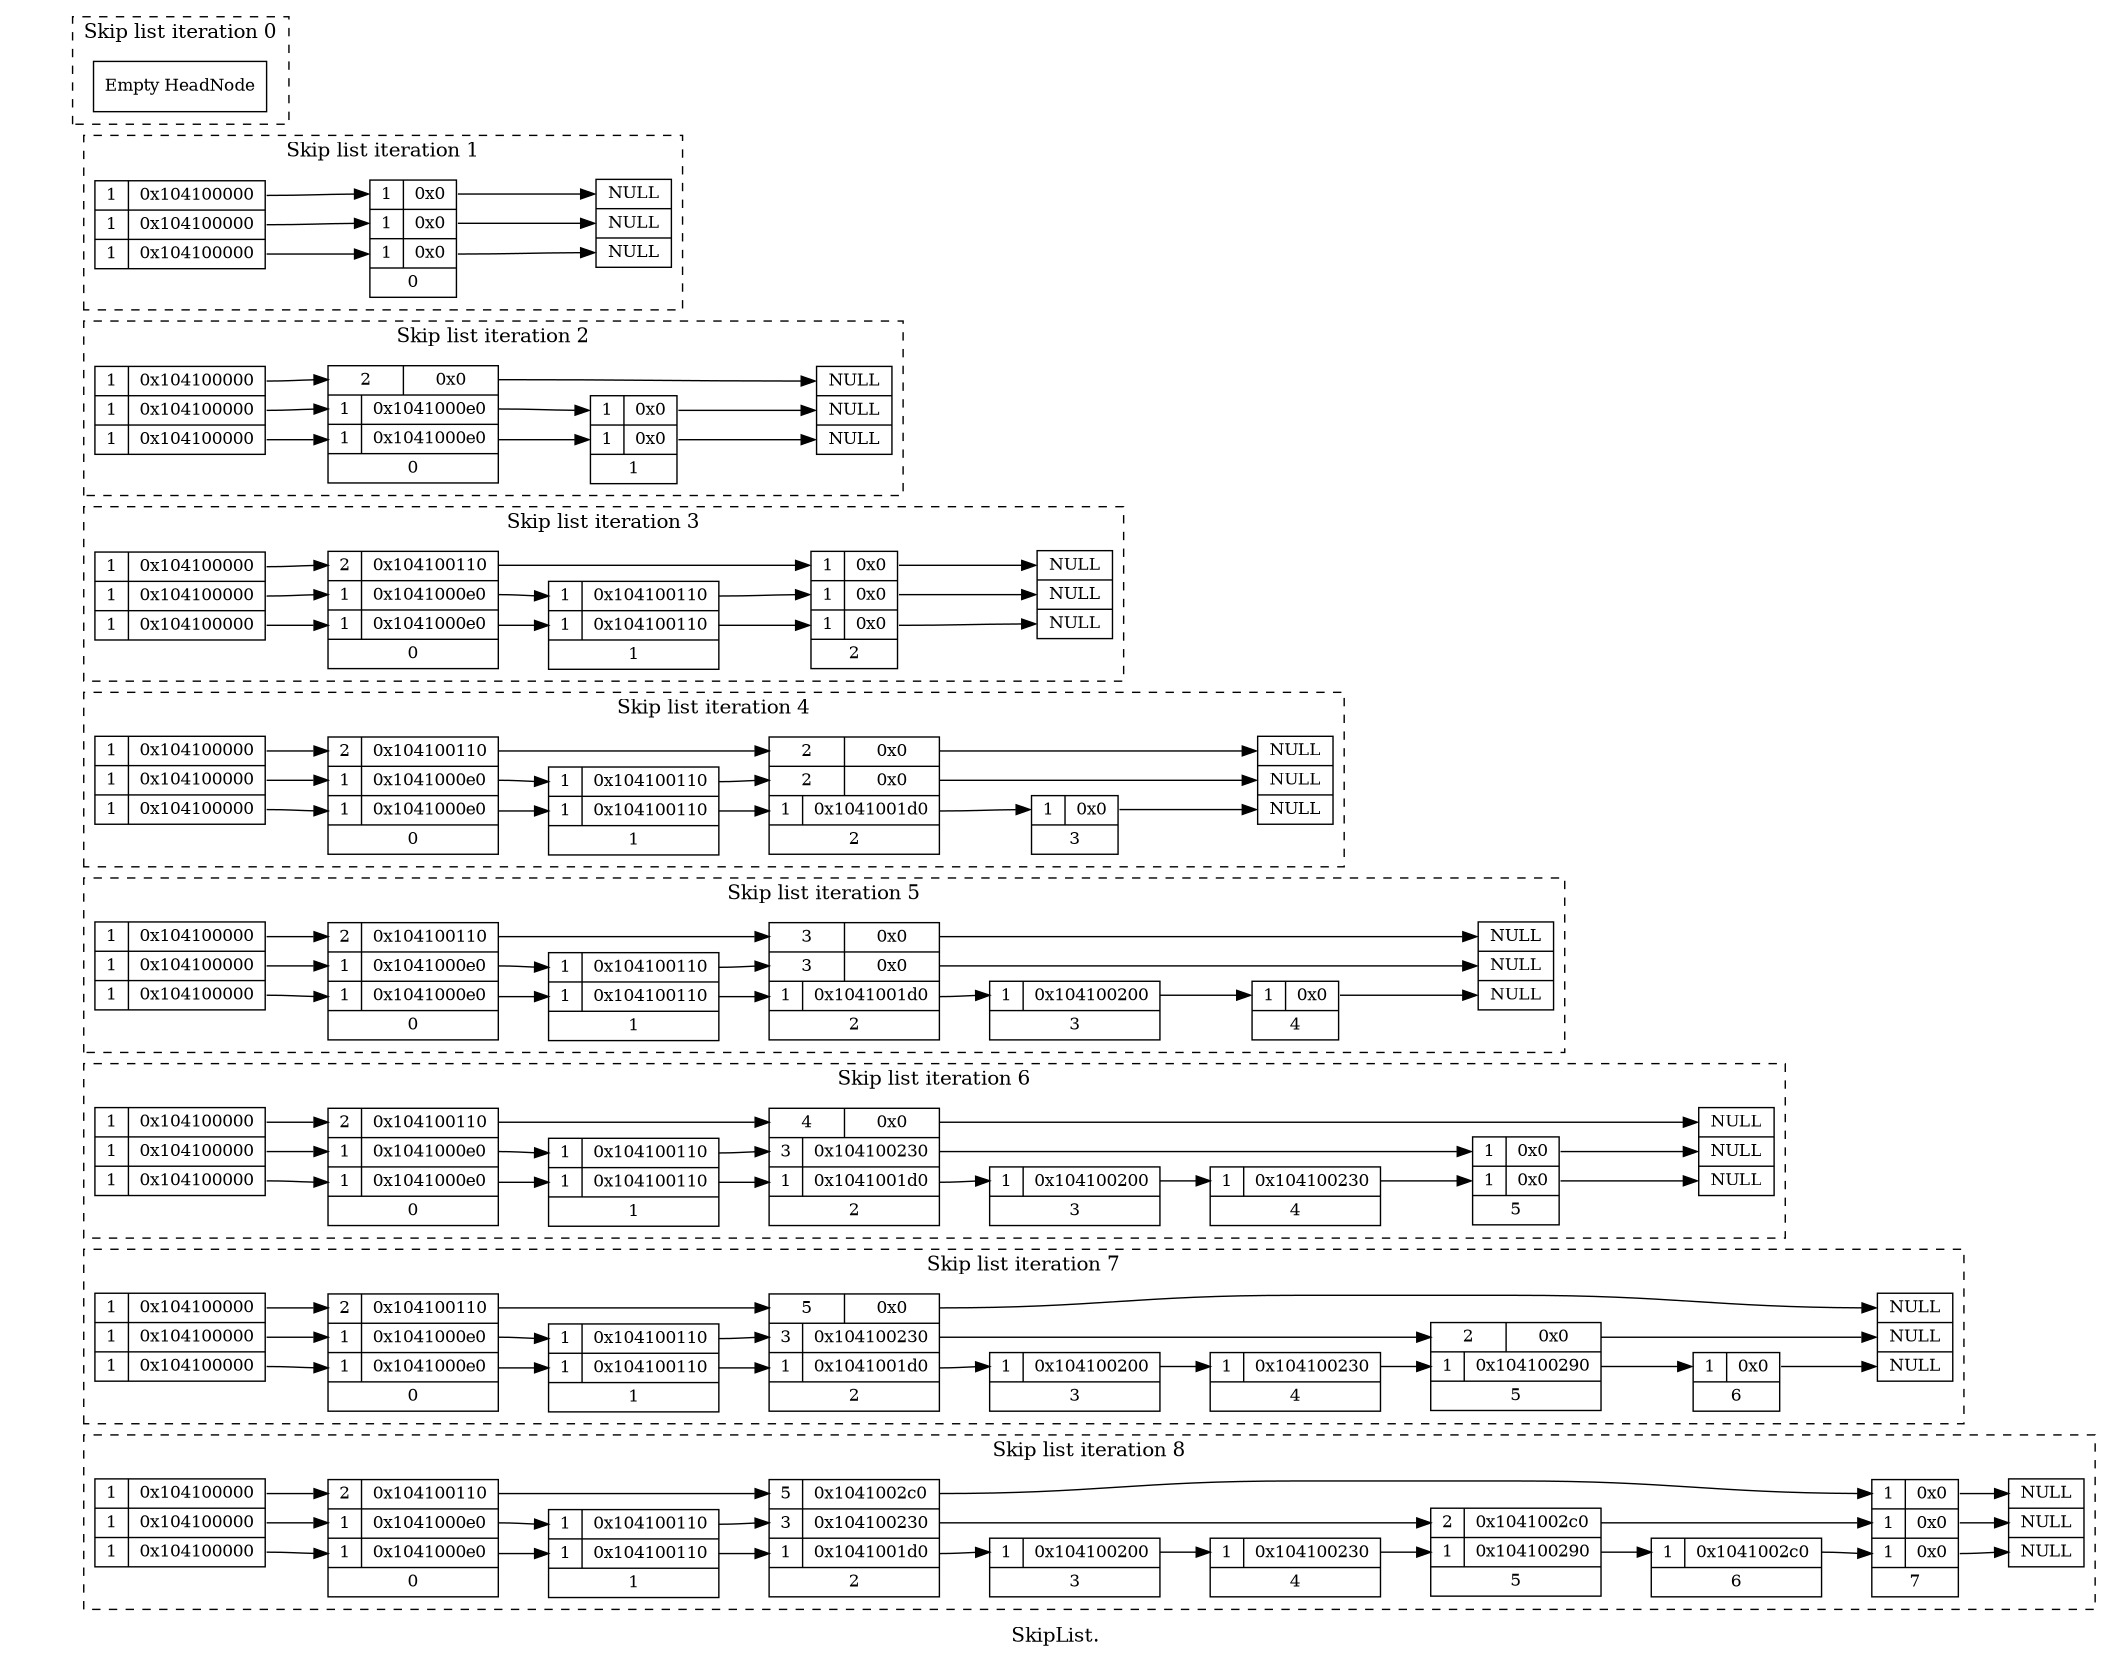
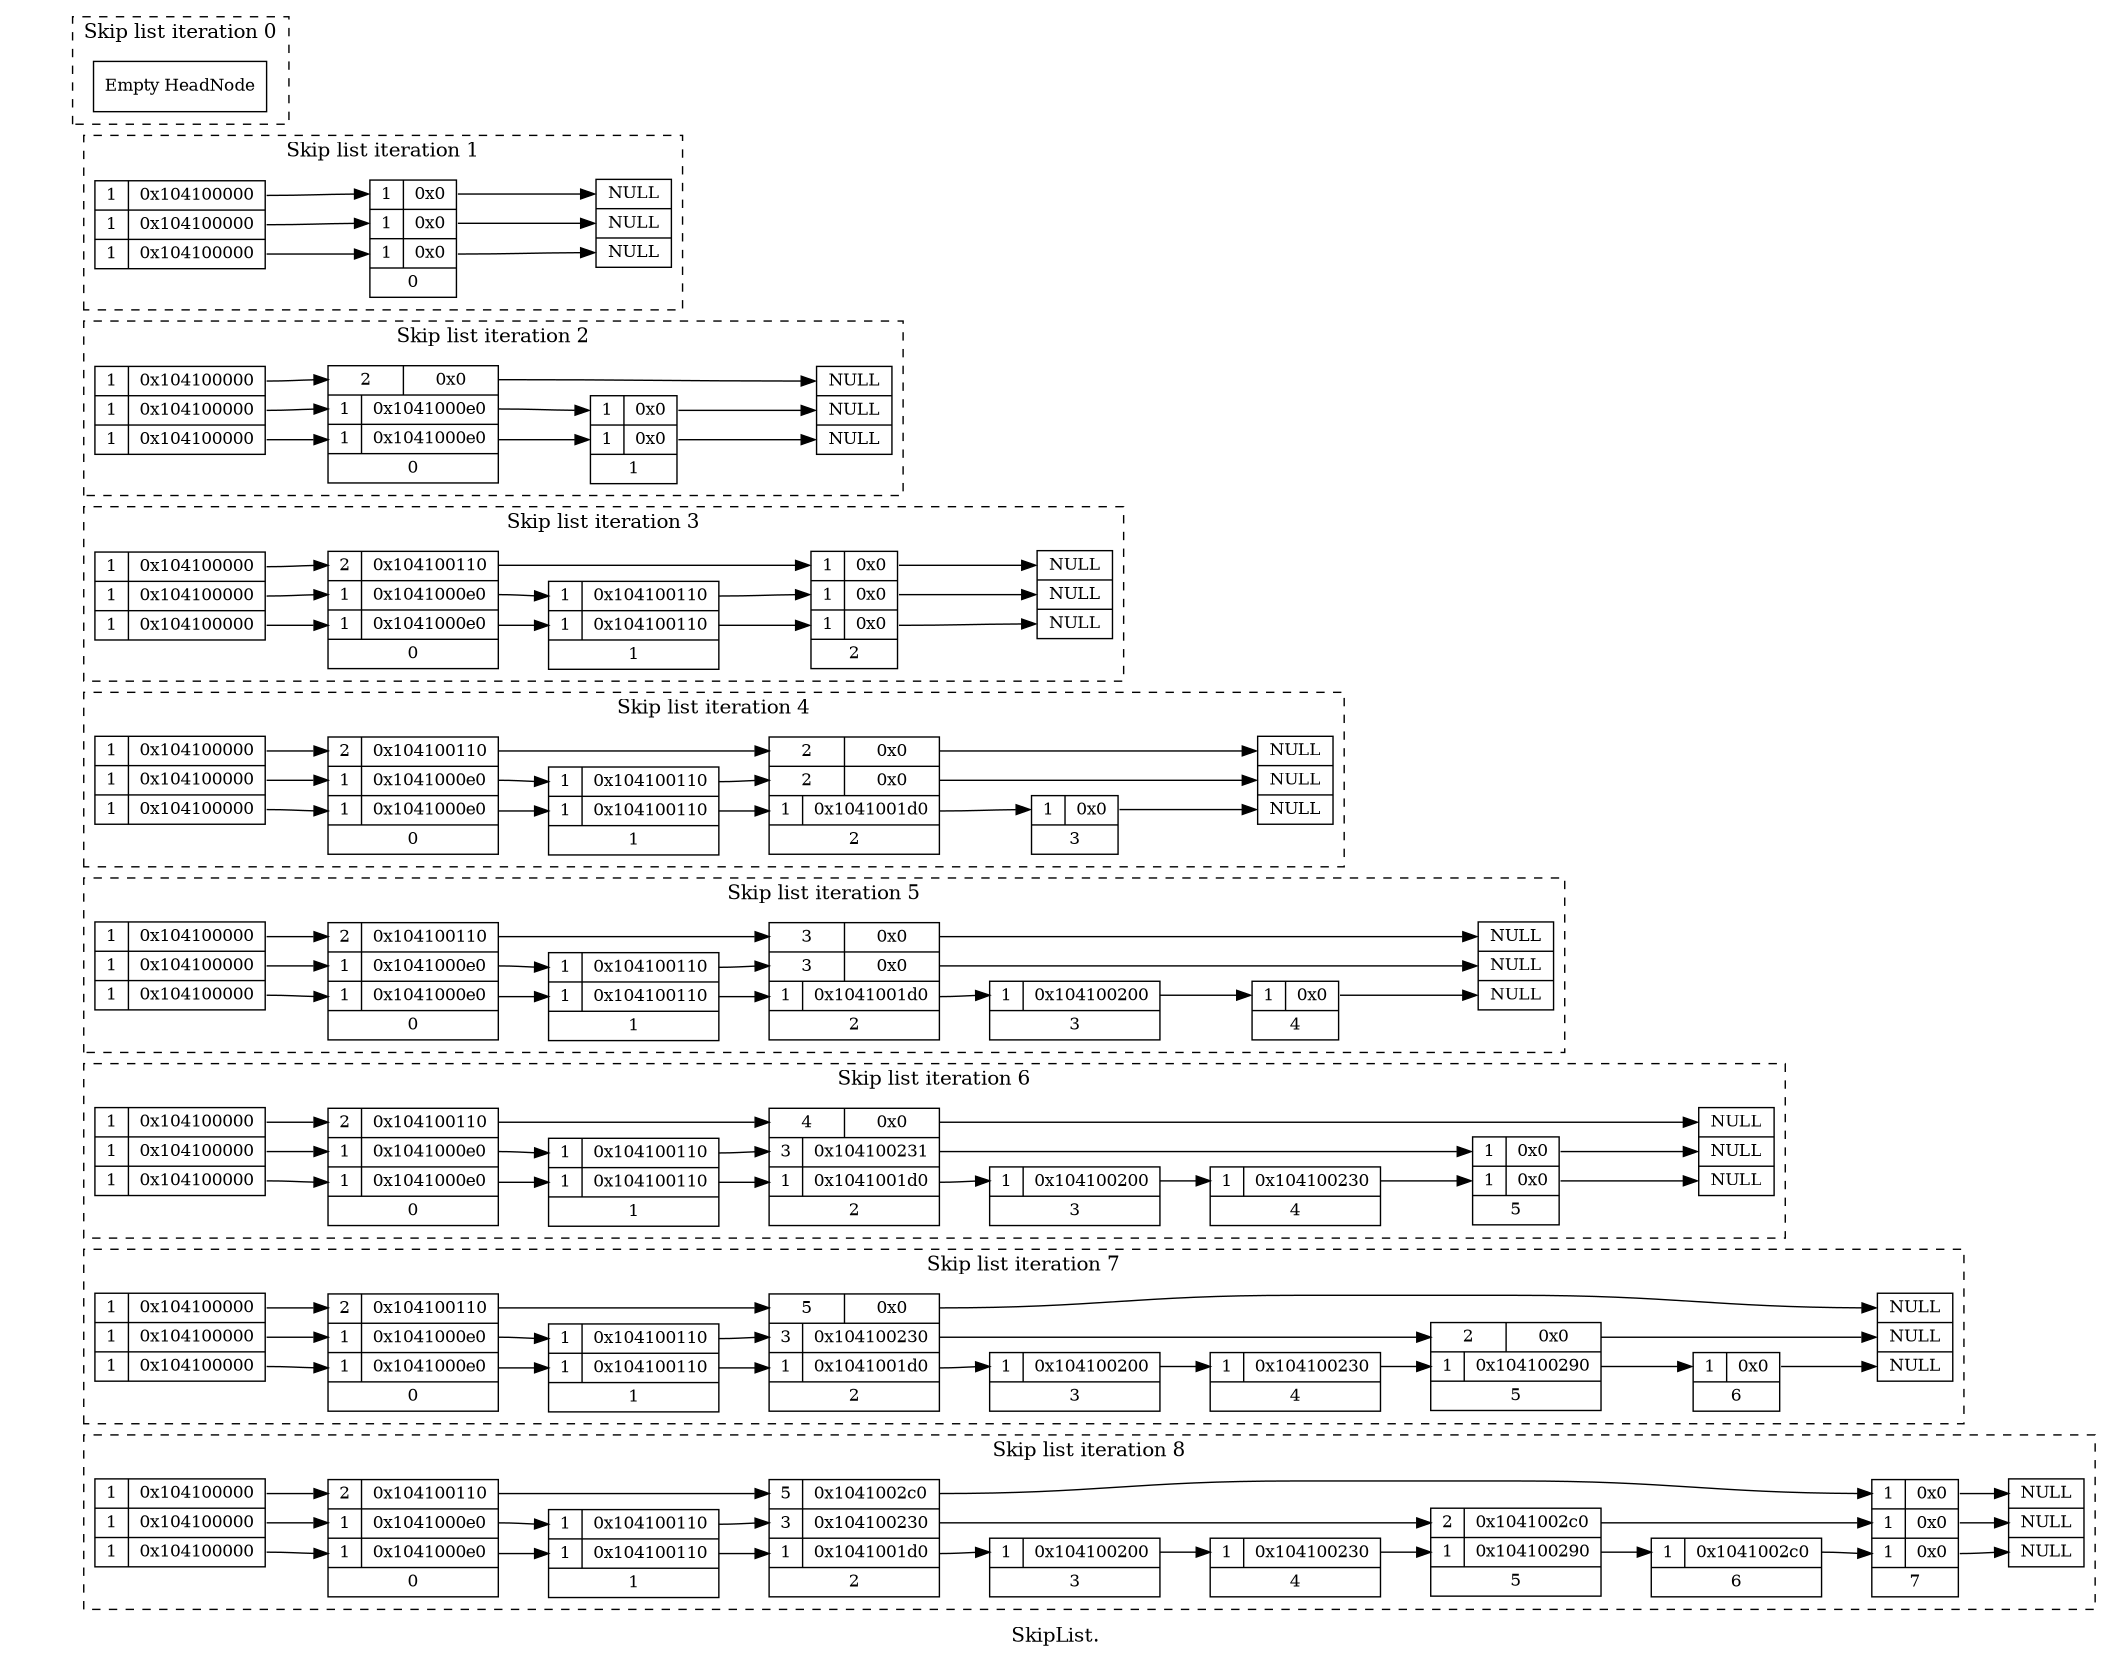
node "4": text "0x104100230" -> "0x104100231"
